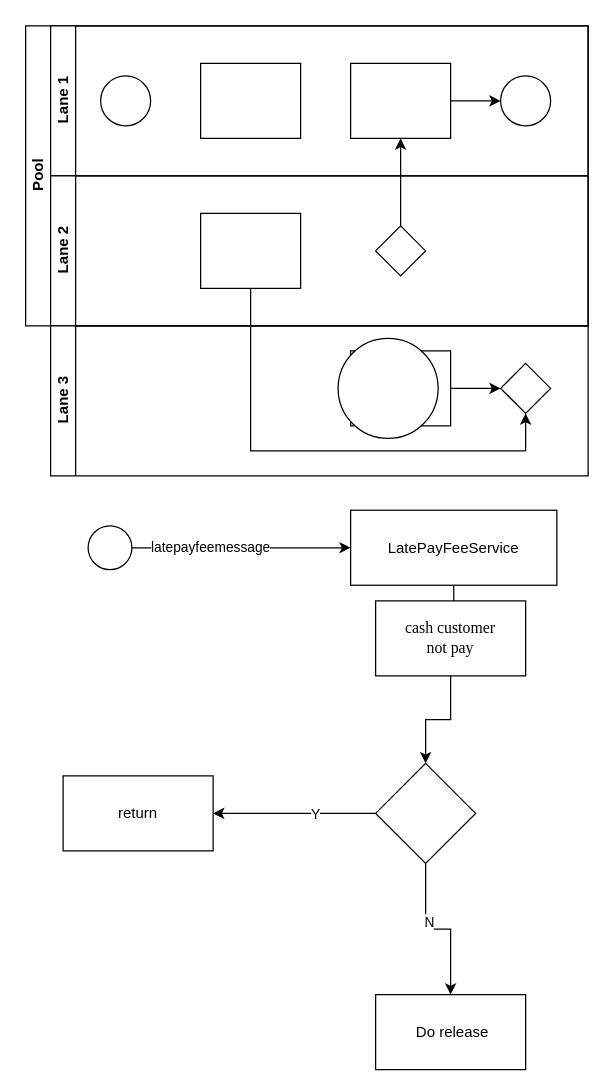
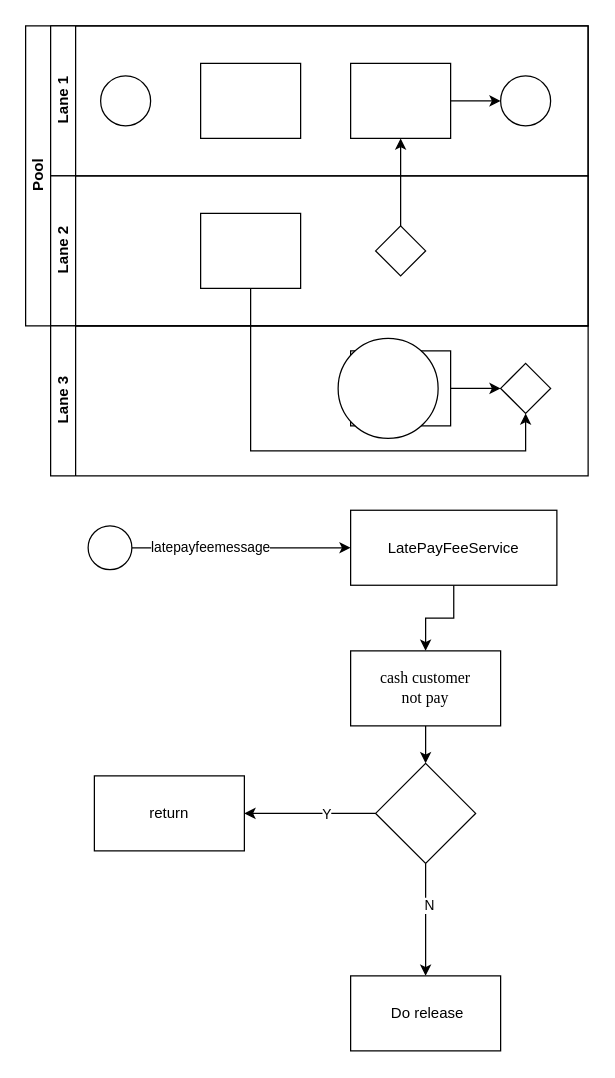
node "cash customer not pay": moved (451, 638) -> (426, 688)
node "return": moved (138, 813) -> (169, 813)
node "Do release": moved (451, 1032) -> (426, 1013)
